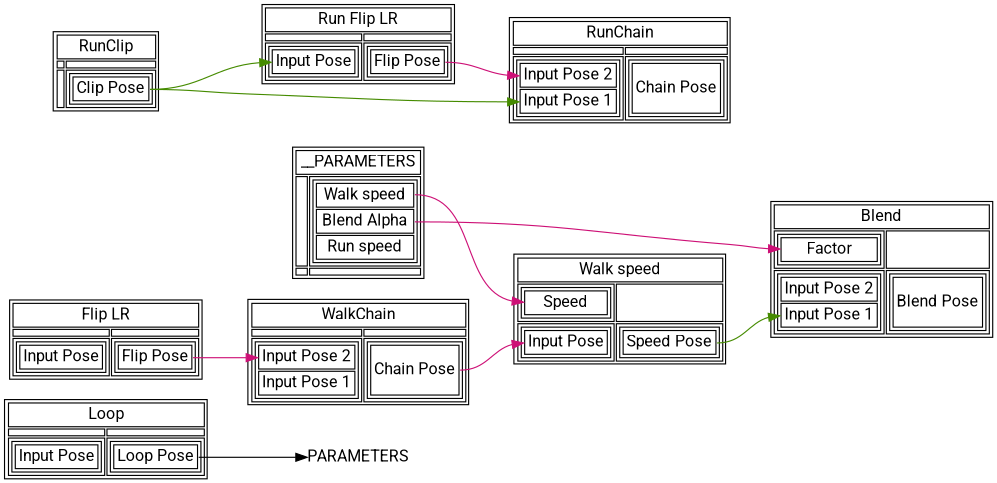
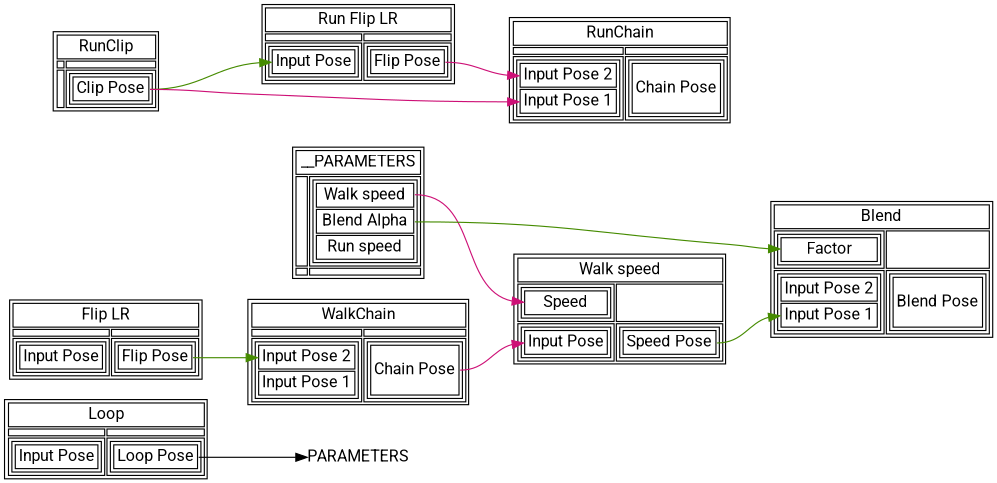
edge "RunClip" -> "RunChain": color chartreuse4 -> deeppink3
edge "__PARAMETERS" -> "Blend": color deeppink3 -> chartreuse4
edge "Flip LR" -> "WalkChain": color deeppink3 -> chartreuse4
